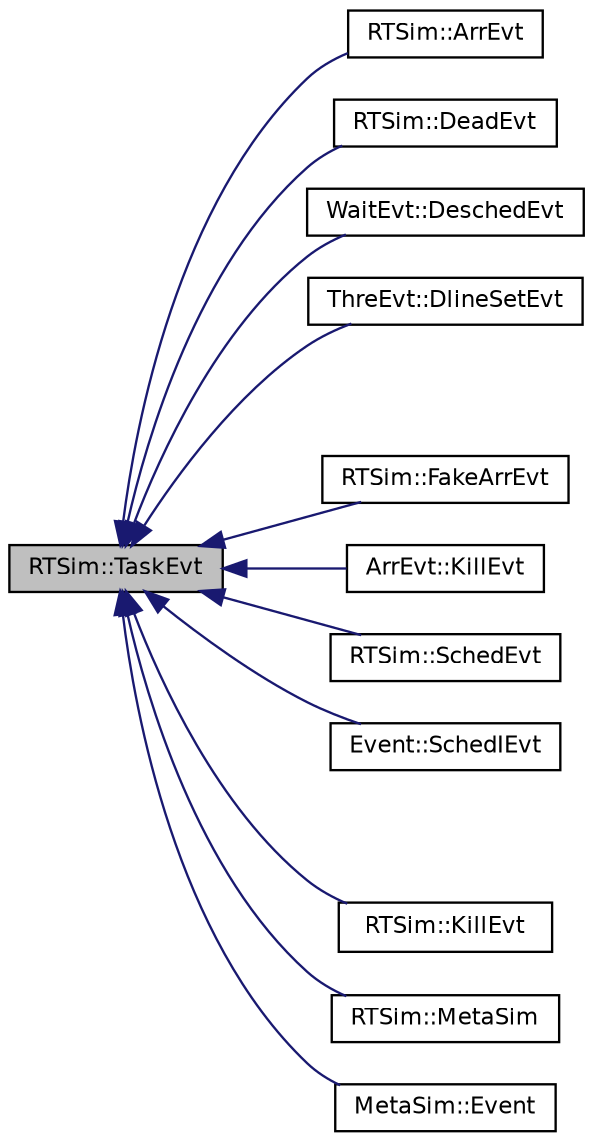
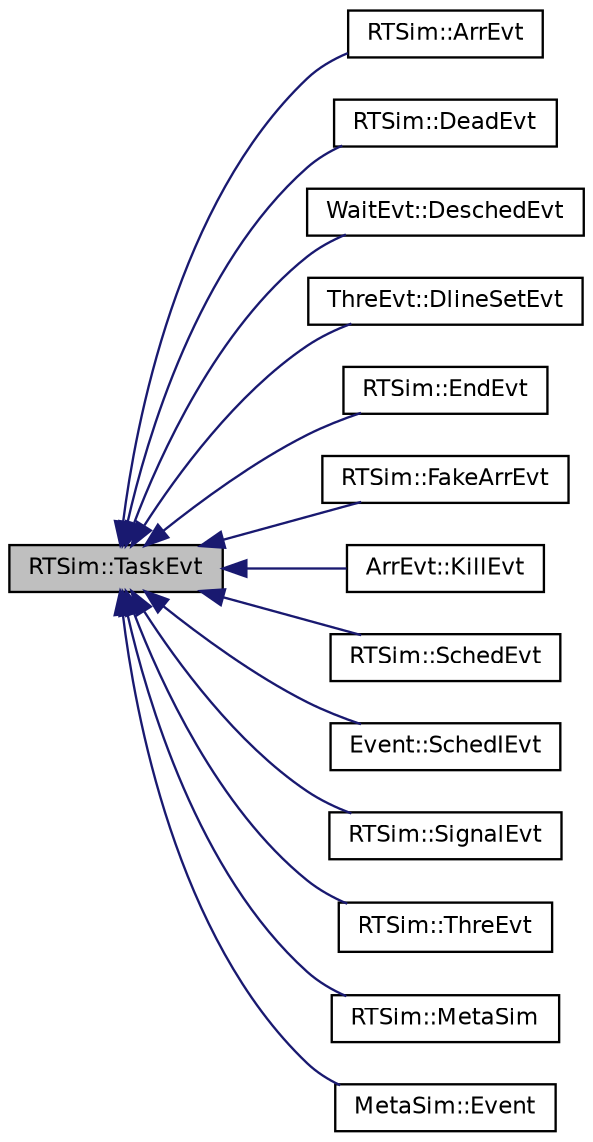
node "RTSim::EndEvt": added
node "RTSim::SignalEvt": added
node "RTSim::KillEvt": label "RTSim::KillEvt" -> "RTSim::ThreEvt"
